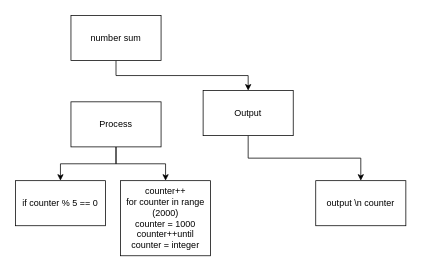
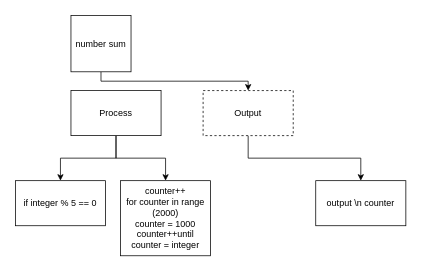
node "number sum": size 90x45 -> 60x56
node "Output": style solid -> dashed
node "Process": moved (116, 124) -> (116, 113)
node "if counter % 5 == 0": label "if counter % 5 == 0" -> "if integer % 5 == 0"
